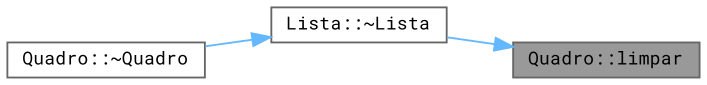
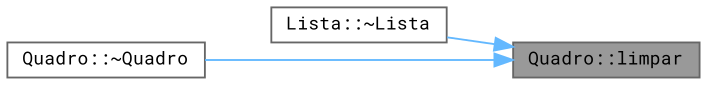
edge "Quadro::~Quadro" -> "Lista::~Lista": now "Quadro::~Quadro" -> "Quadro::limpar"
